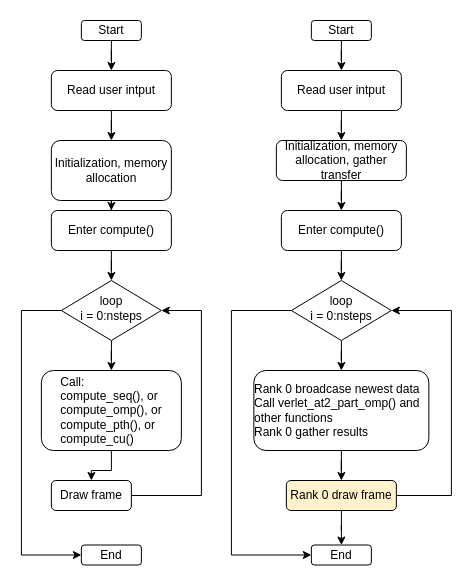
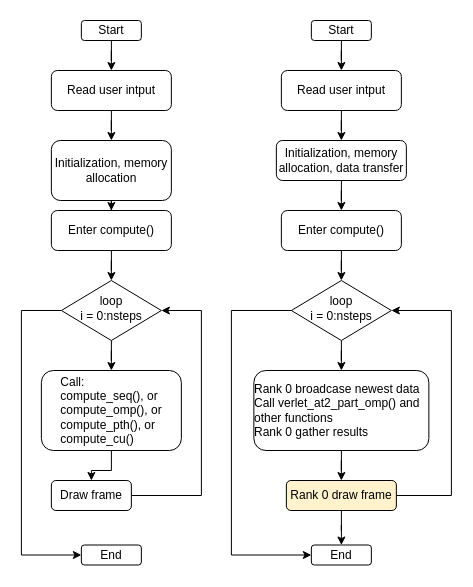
node "Initialization, memory allocation, gather transfer": label "Initialization, memory allocation, gather transfer" -> "Initialization, memory allocation, data transfer"
